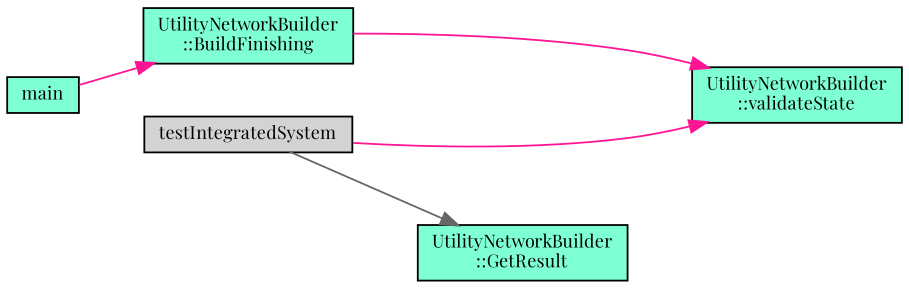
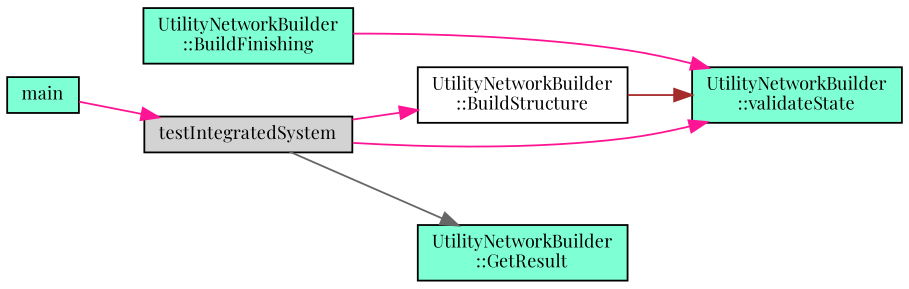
edge "main" -> "UtilityNetworkBuilder ::BuildFinishing": now "main" -> "testIntegratedSystem"
node "UtilityNetworkBuilder ::BuildStructure": added
